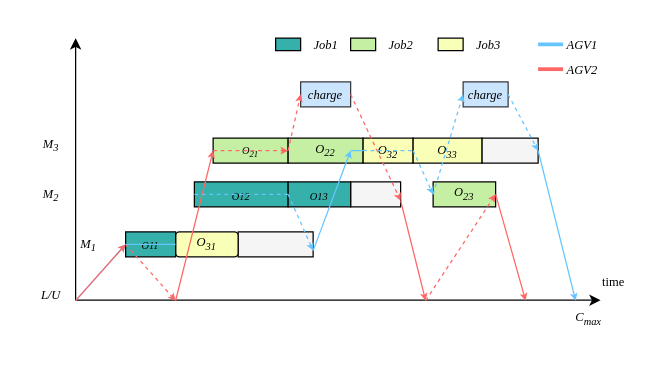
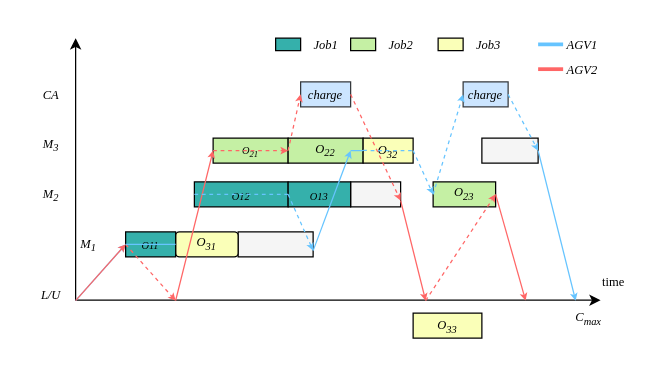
node "CA": added
node "O33": moved (448, 151) -> (448, 326)
